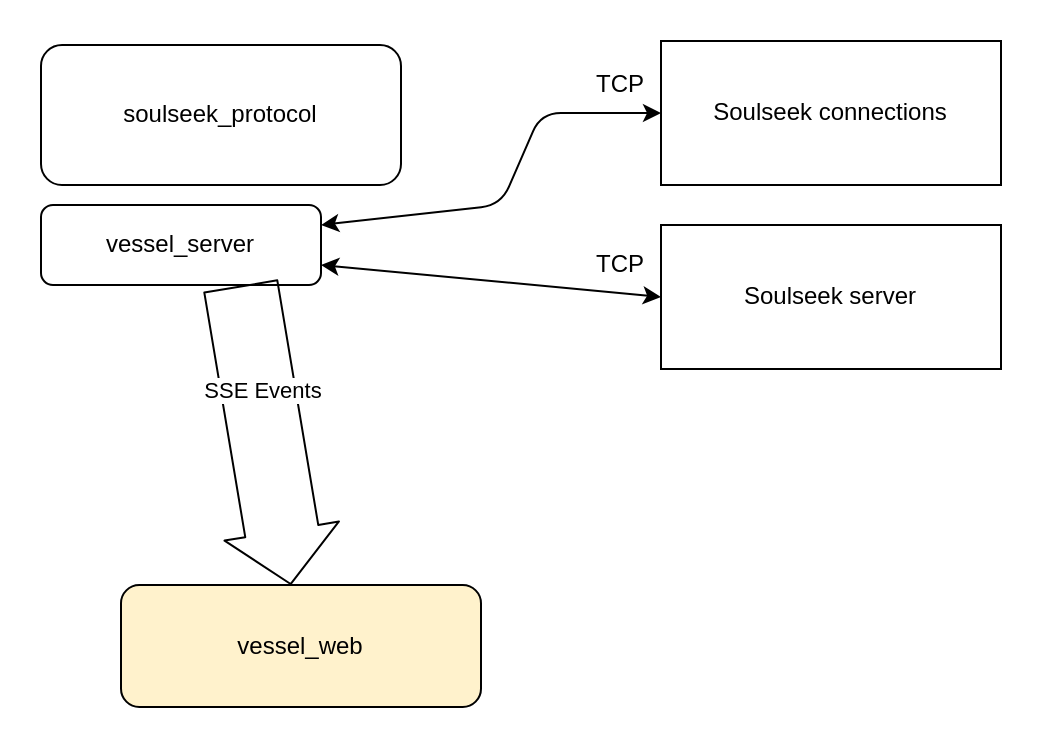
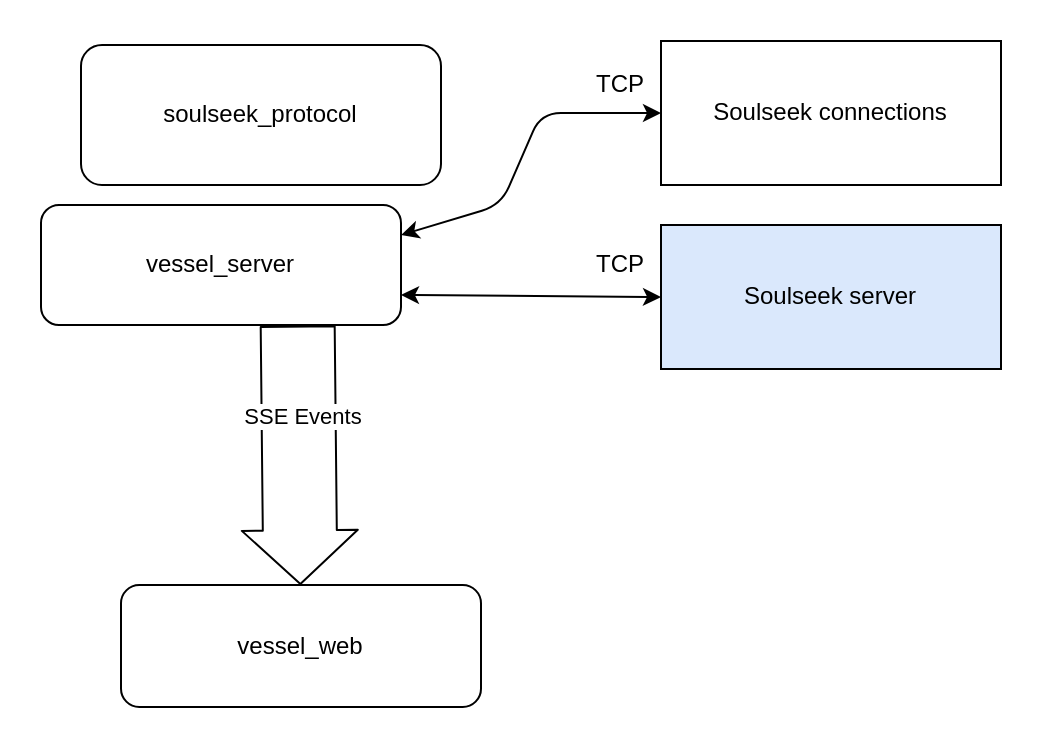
node "soulseek_protocol": moved (221, 115) -> (261, 115)
node "vessel_server": size 280x80 -> 360x120
node "Soulseek server": fillcolor #ffffff -> #dae8fc
node "vessel_web": fillcolor #fff2cc -> #ffffff
